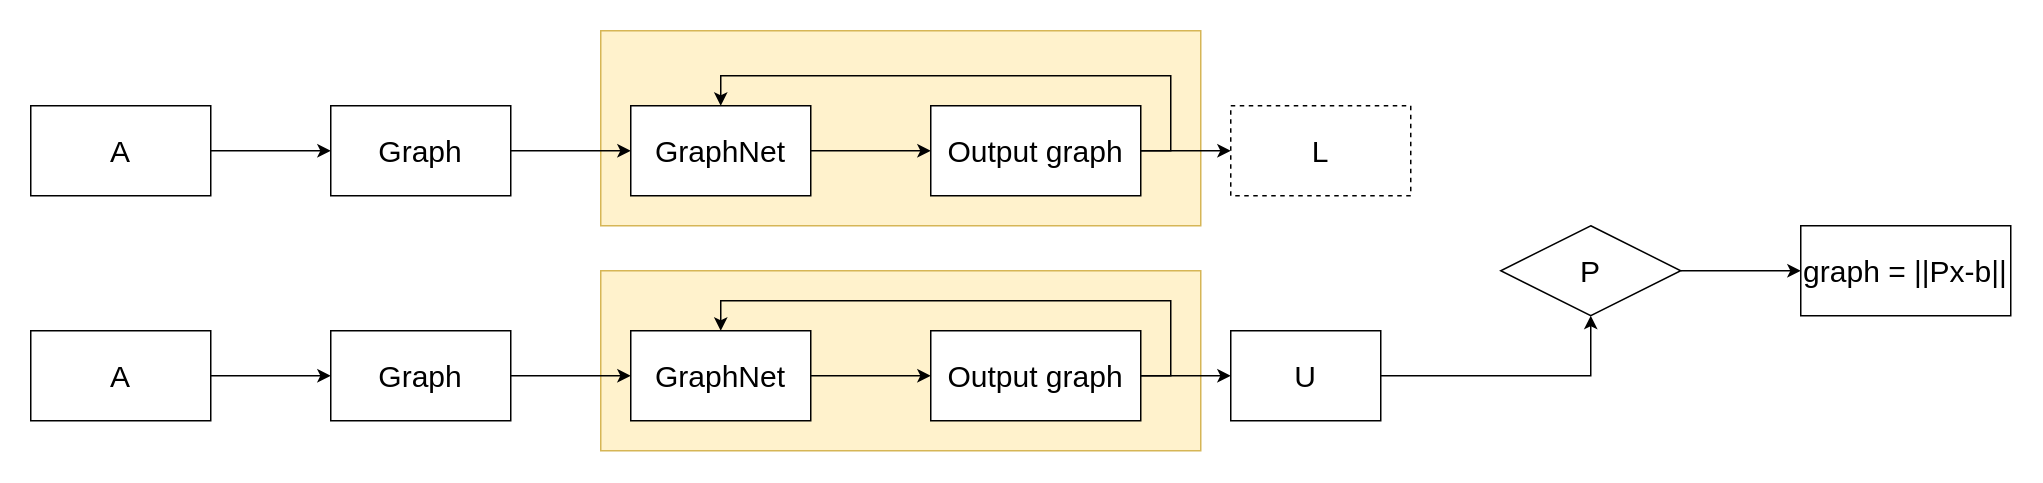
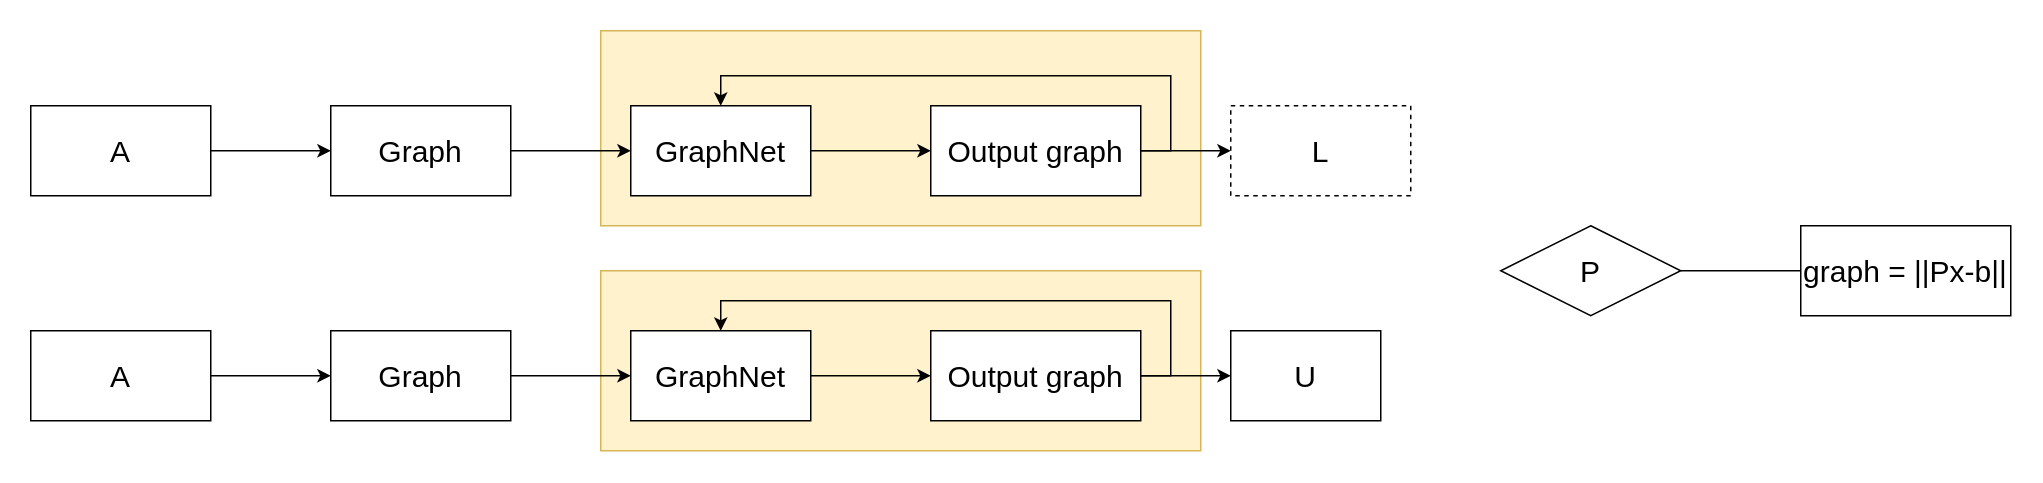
edge "P" -> "graph = ||Px-b||": arrowhead classic -> none
edge "U" -> "P": removed
